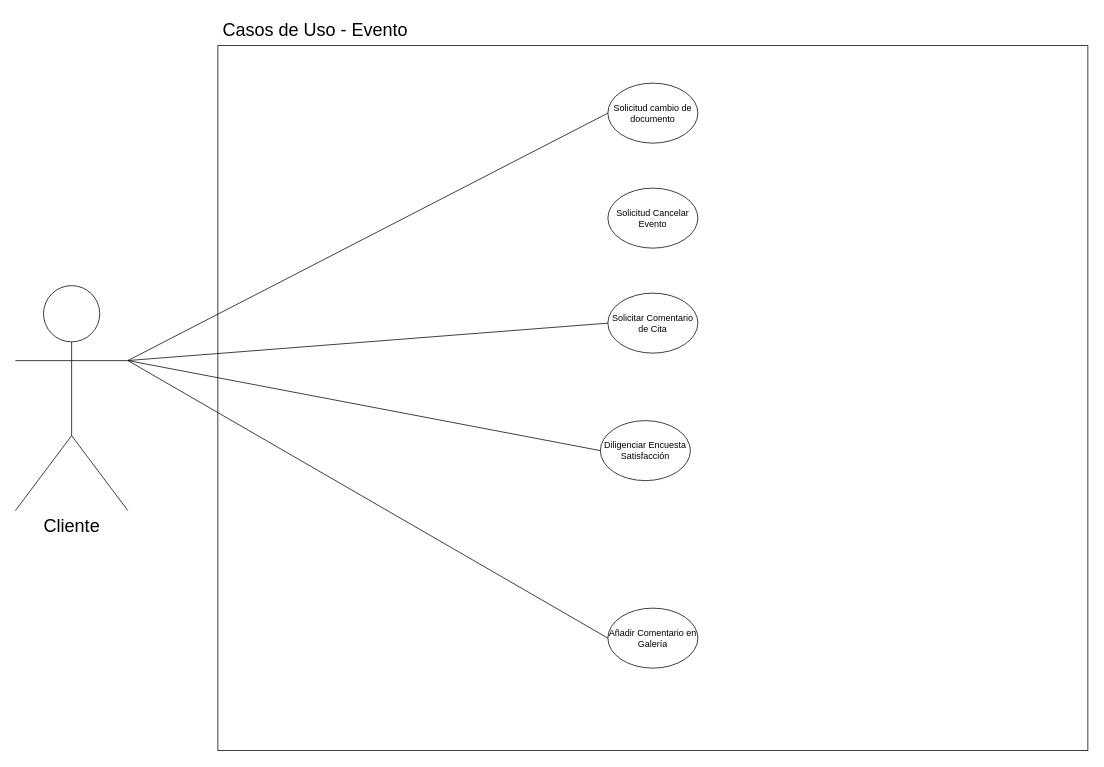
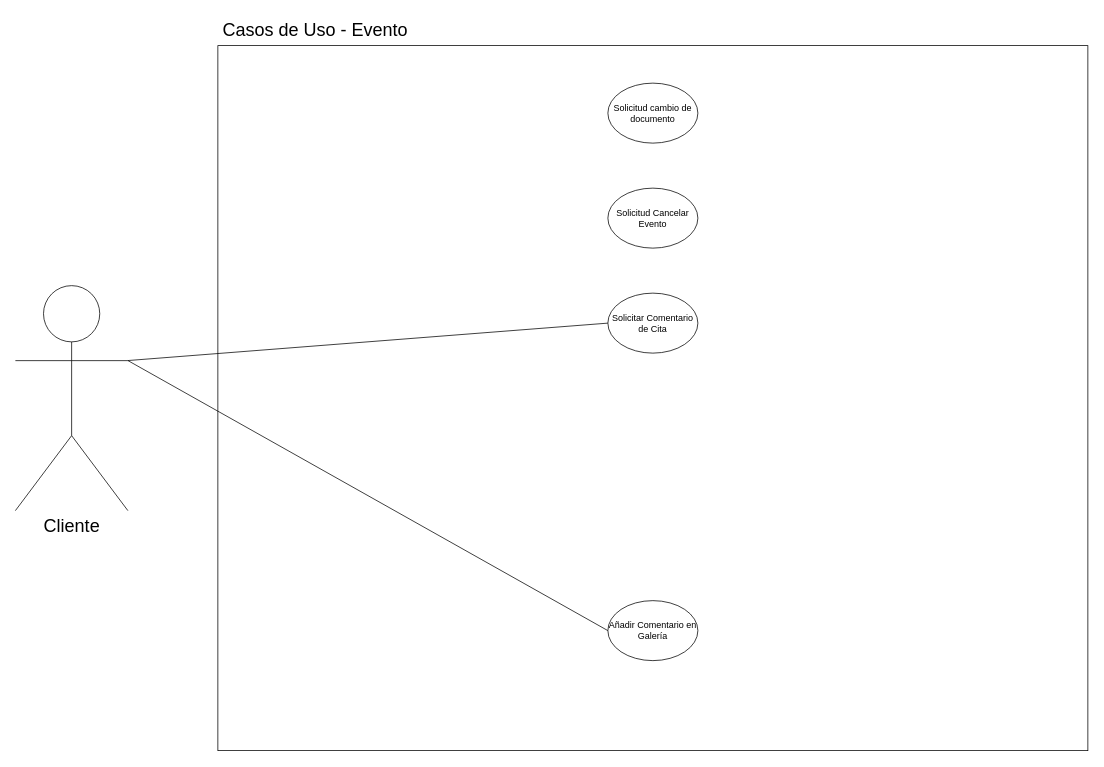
edge "Solicitud cambio de documento" -- "Cliente": removed
edge "Cliente" -- "Diligenciar Encuesta Satisfacción": removed
node "Diligenciar Encuesta Satisfacción": removed
node "Añadir Comentario en Galería": moved (653, 638) -> (653, 630)
